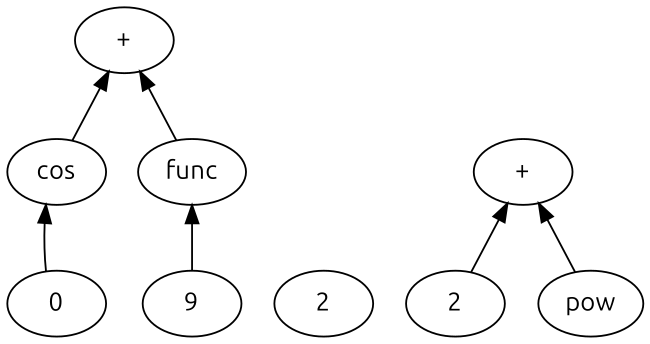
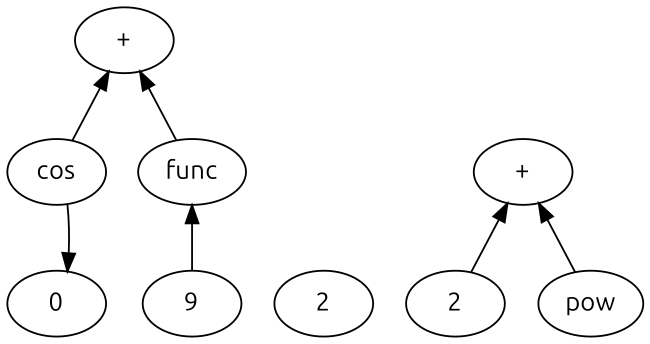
edge "0" -> "cos": reversed
